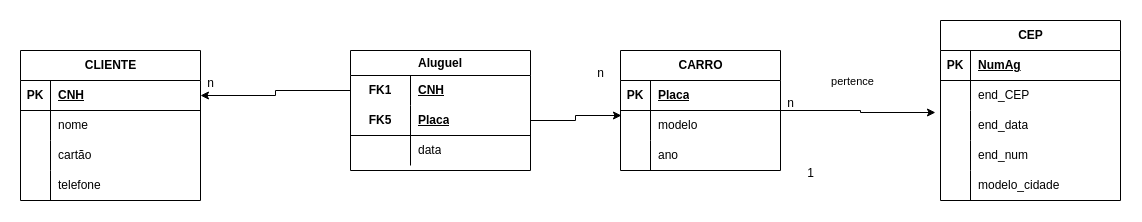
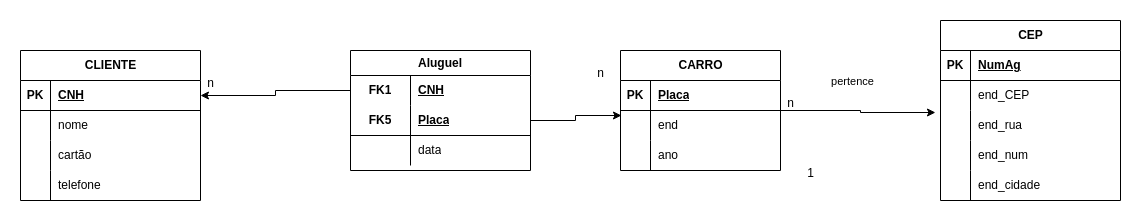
node "modelo": label "modelo" -> "end"
node "end_data": label "end_data" -> "end_rua"
node "modelo_cidade": label "modelo_cidade" -> "end_cidade"
